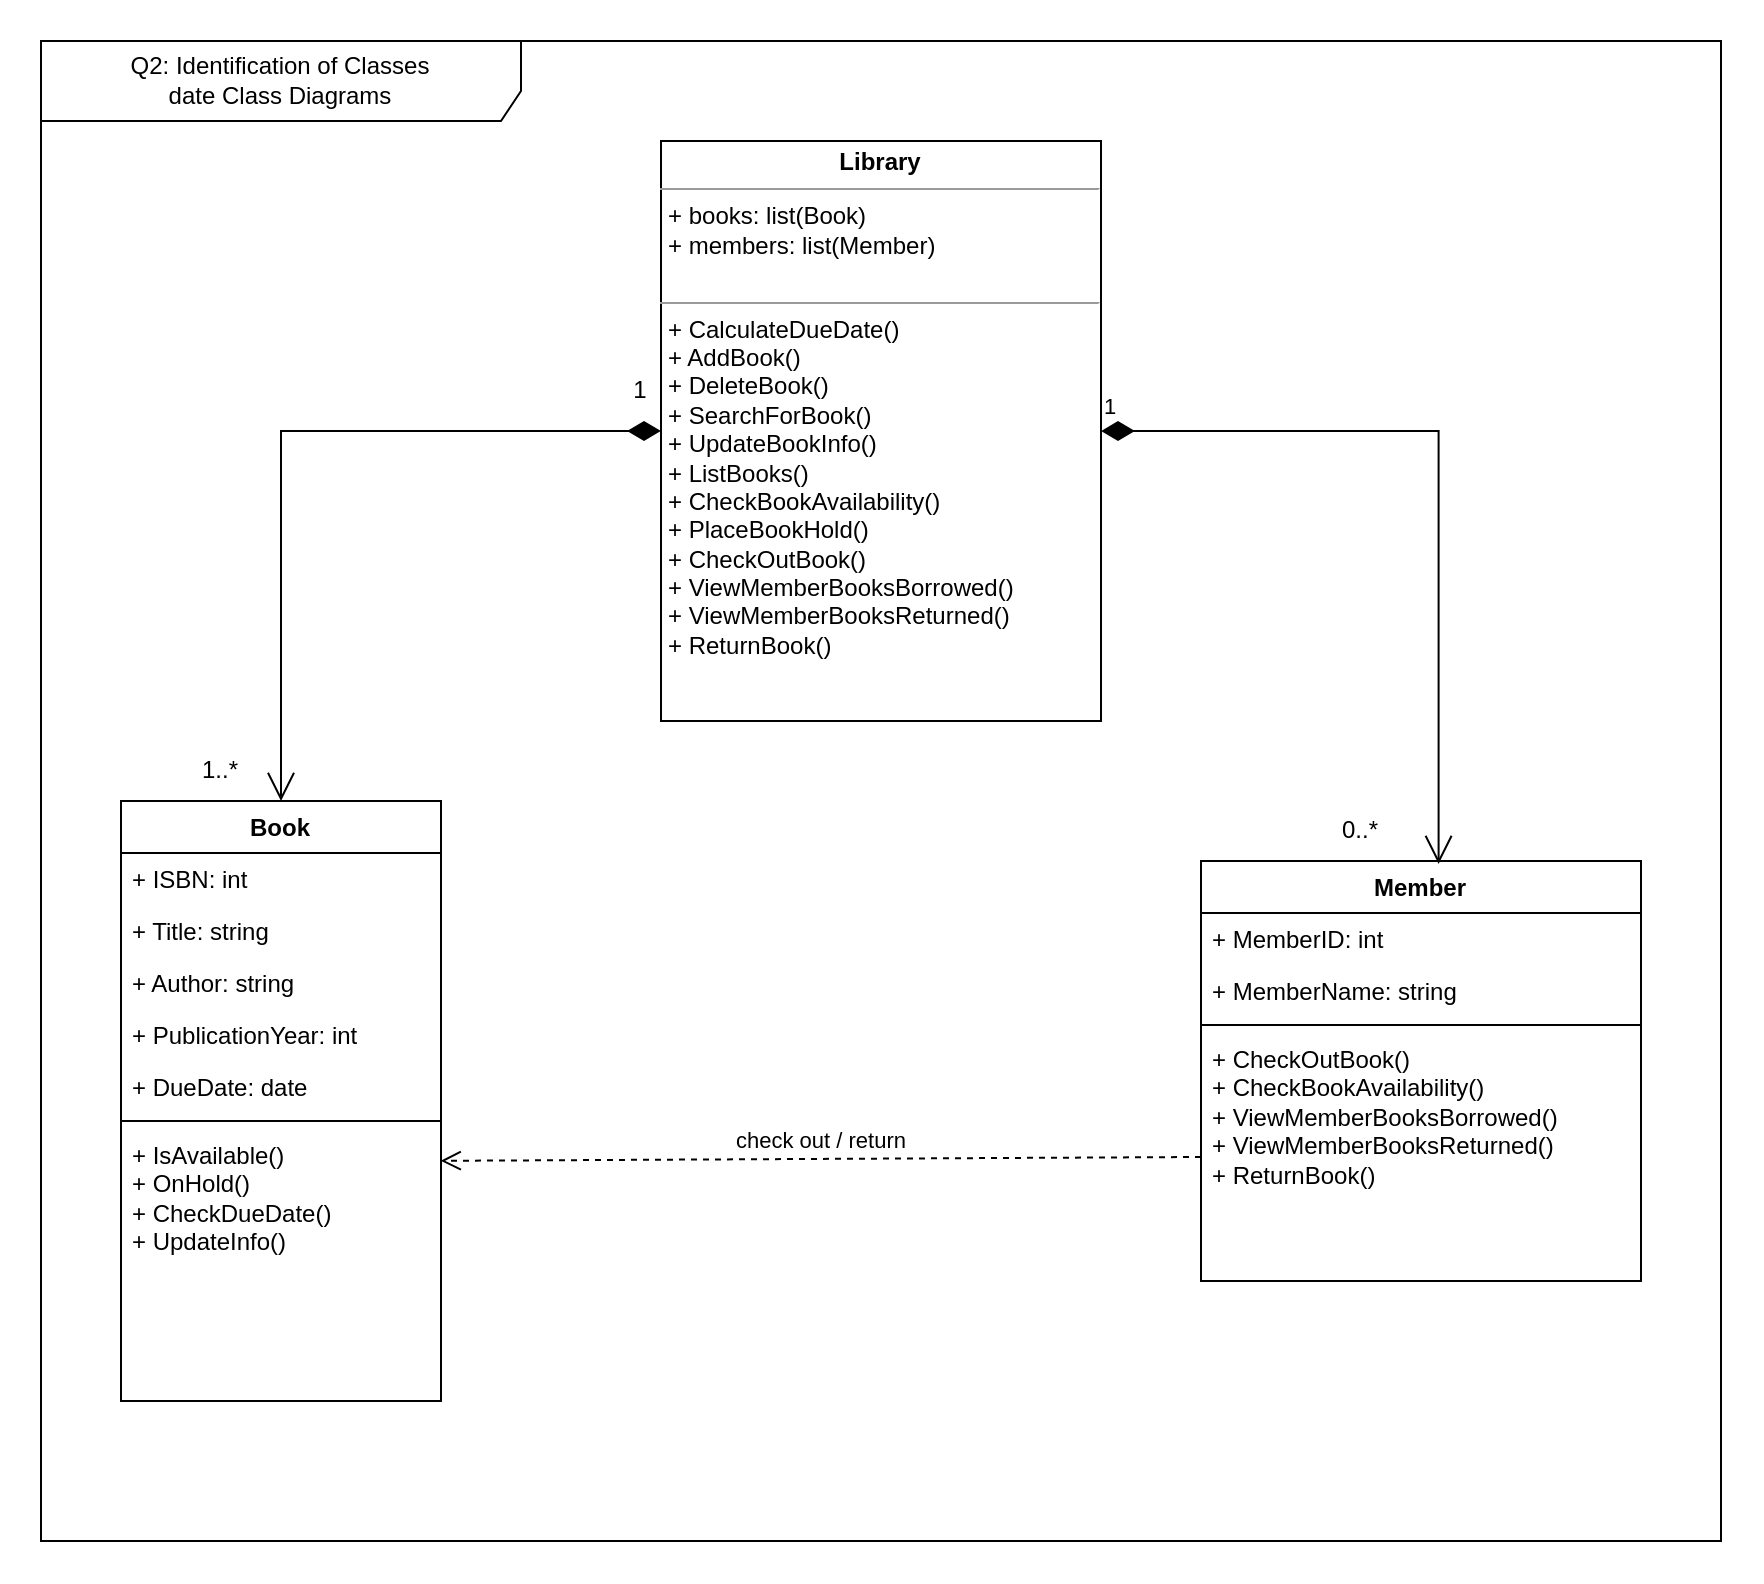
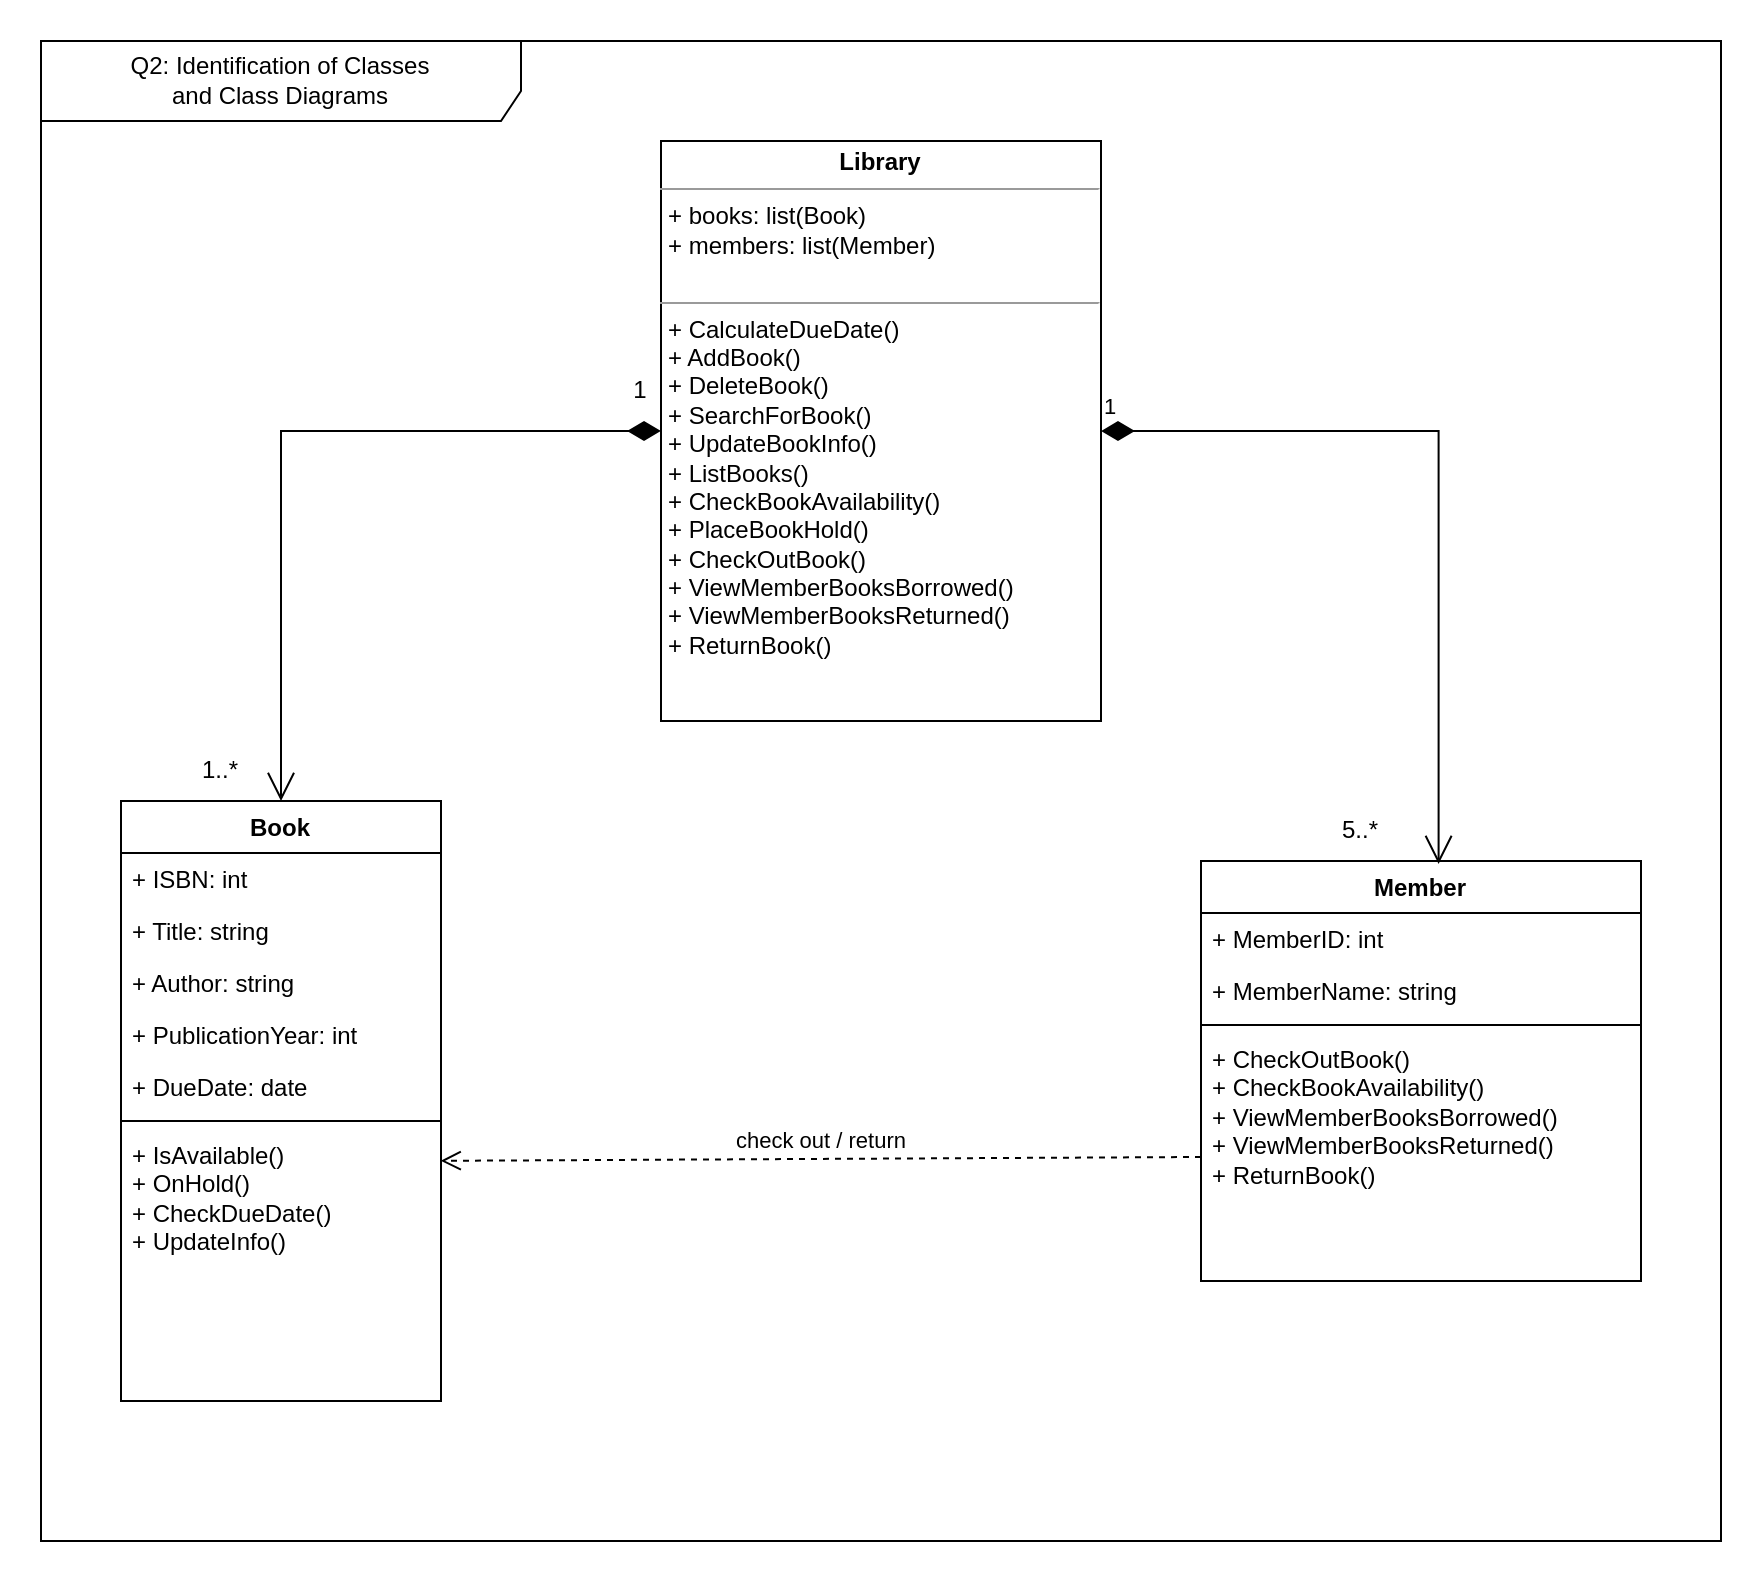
node "Q2: Identification of Classes date Class Diagrams": label "Q2: Identification of Classes date Class Diagrams" -> "Q2: Identification of Classes and Class Diagrams"
node "0..*": label "0..*" -> "5..*"
